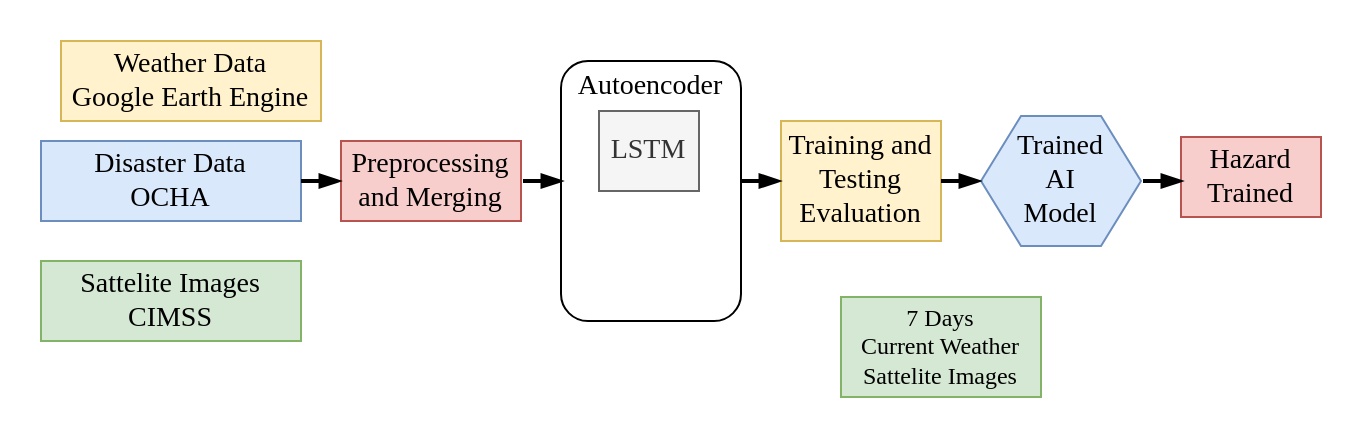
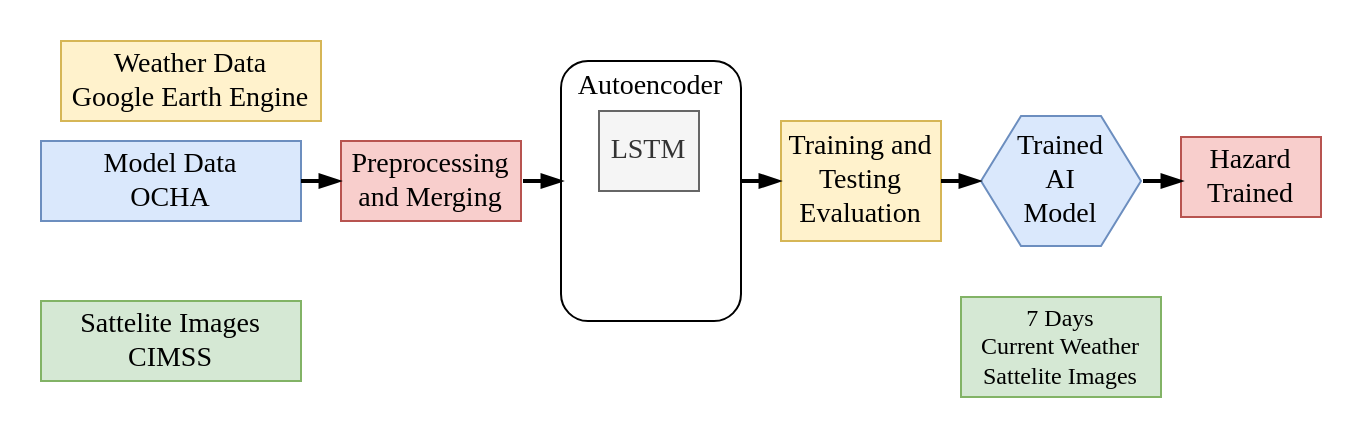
node "Disaster Data OCHA": label "Disaster Data OCHA" -> "Model Data OCHA"
node "Sattelite Images CIMSS": moved (171, 301) -> (171, 341)
node "7 Days Current Weather Sattelite Images": moved (941, 347) -> (1061, 347)
